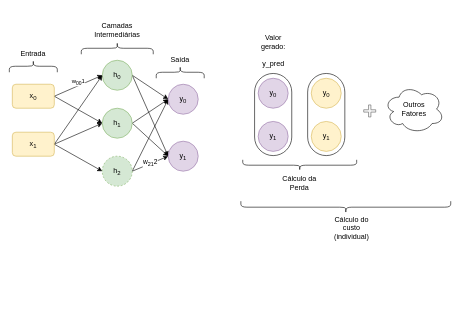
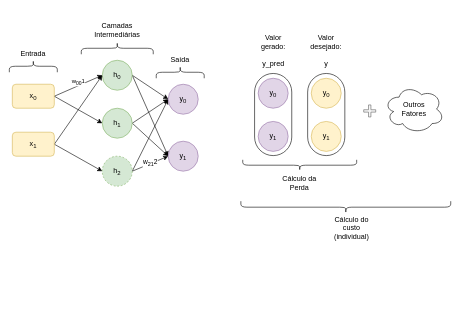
node "Valor desejado: y": added
edge "x1" -> "h1": removed
